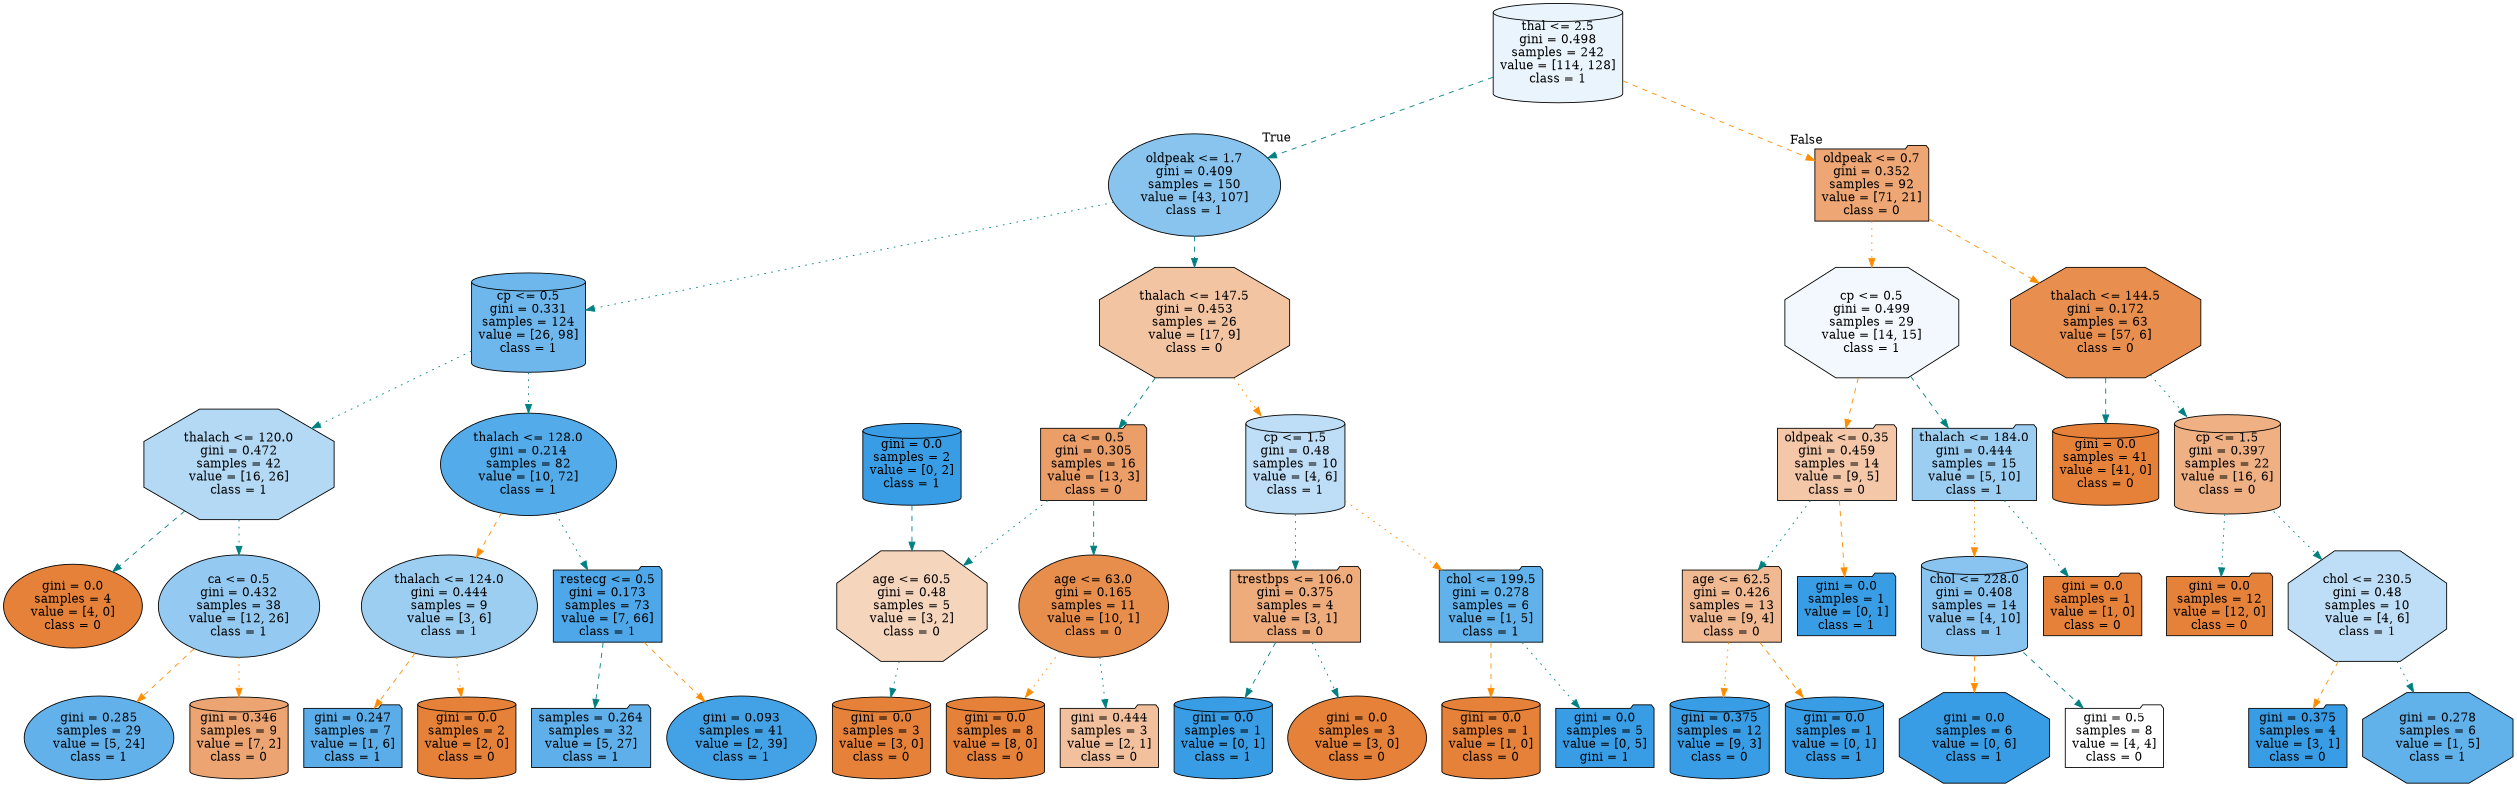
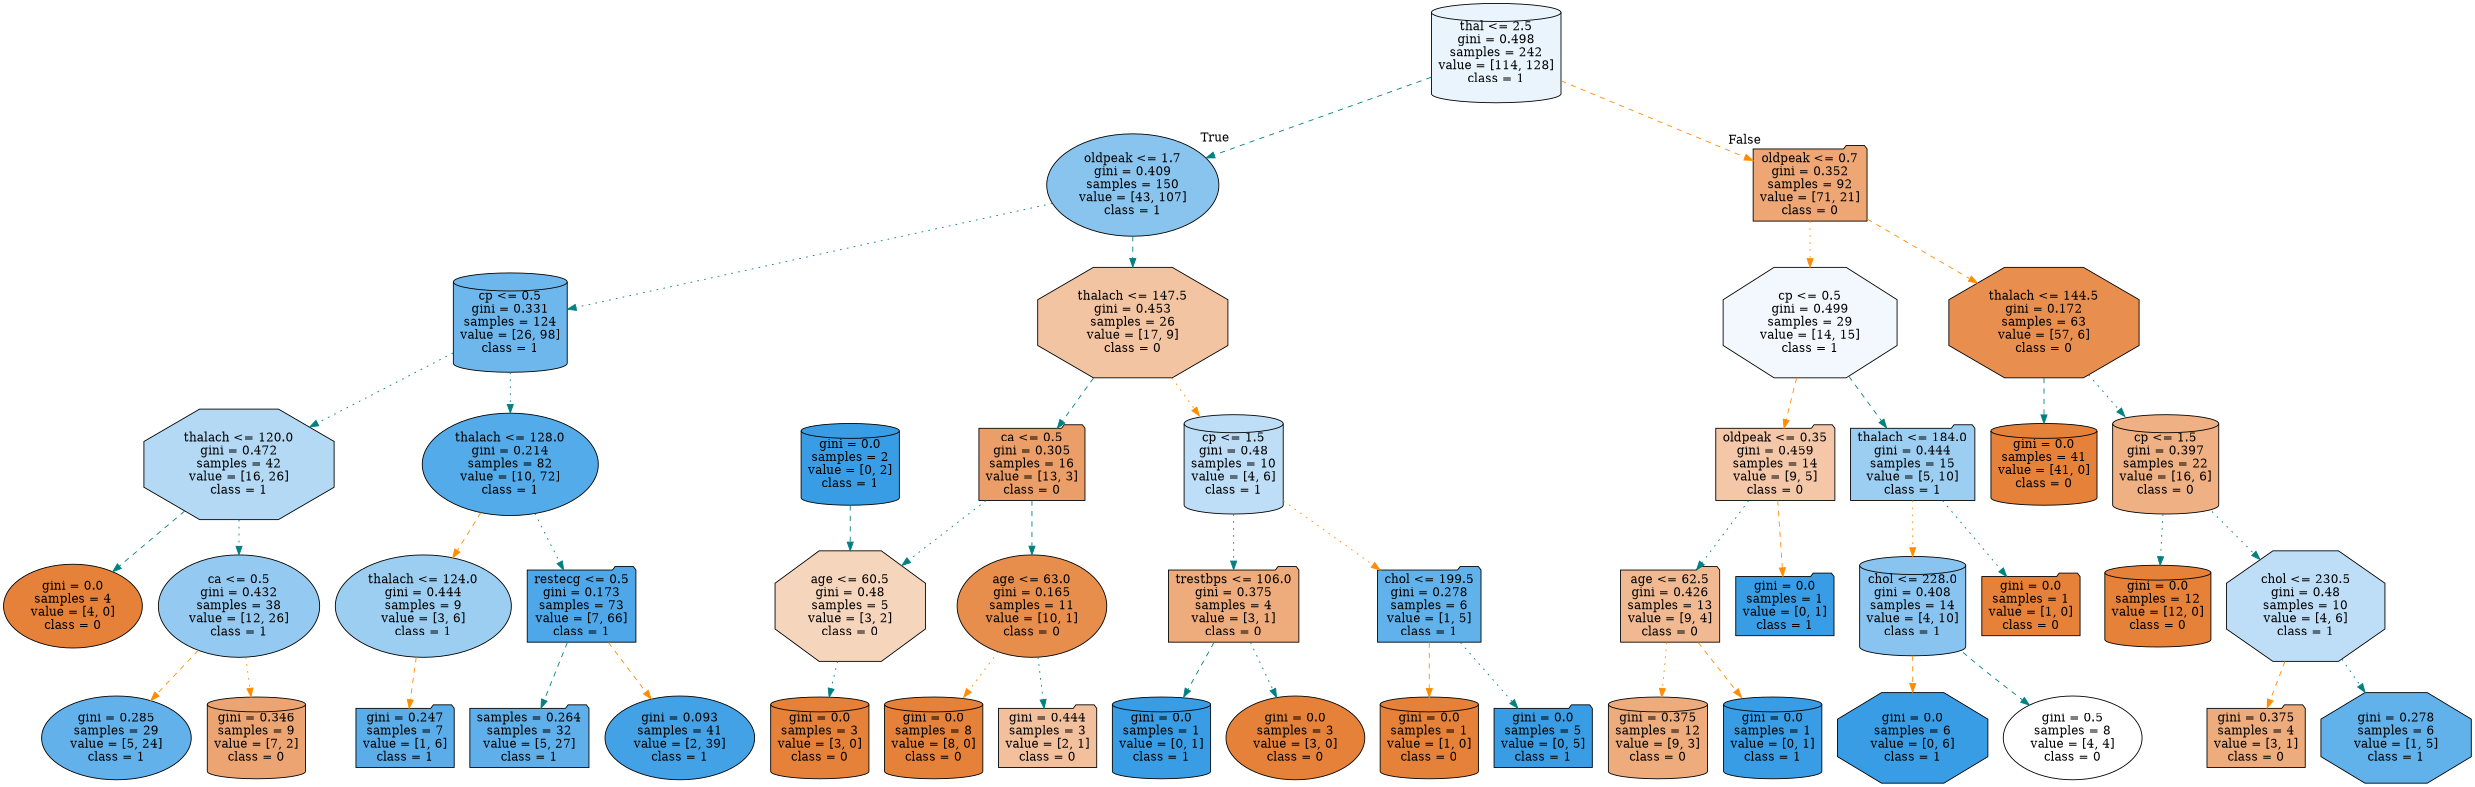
node "gini = 0.0 samples = 12 value = [12, 0] class = 0": shape folder -> cylinder
node "gini = 0.0 samples = 2 value = [2, 0] class = 0": removed
node "gini = 0.0 samples = 5 value = [0, 5] gini = 1": label "gini = 0.0 samples = 5 value = [0, 5] gini = 1" -> "gini = 0.0 samples = 5 value = [0, 5] class = 1"
node "gini = 0.375 samples = 12 value = [9, 3] class = 0": fillcolor #399de5 -> #eeab7b
node "gini = 0.5 samples = 8 value = [4, 4] class = 0": shape folder -> ellipse
node "gini = 0.375 samples = 4 value = [3, 1] class = 0": fillcolor #399de5 -> #eeab7b
